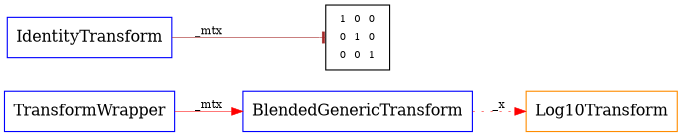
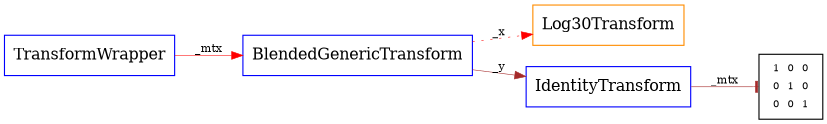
edge "BlendedGenericTransform" -> "IdentityTransform": added, label "_y"
node "Log10Transform": label "Log10Transform" -> "Log30Transform"
